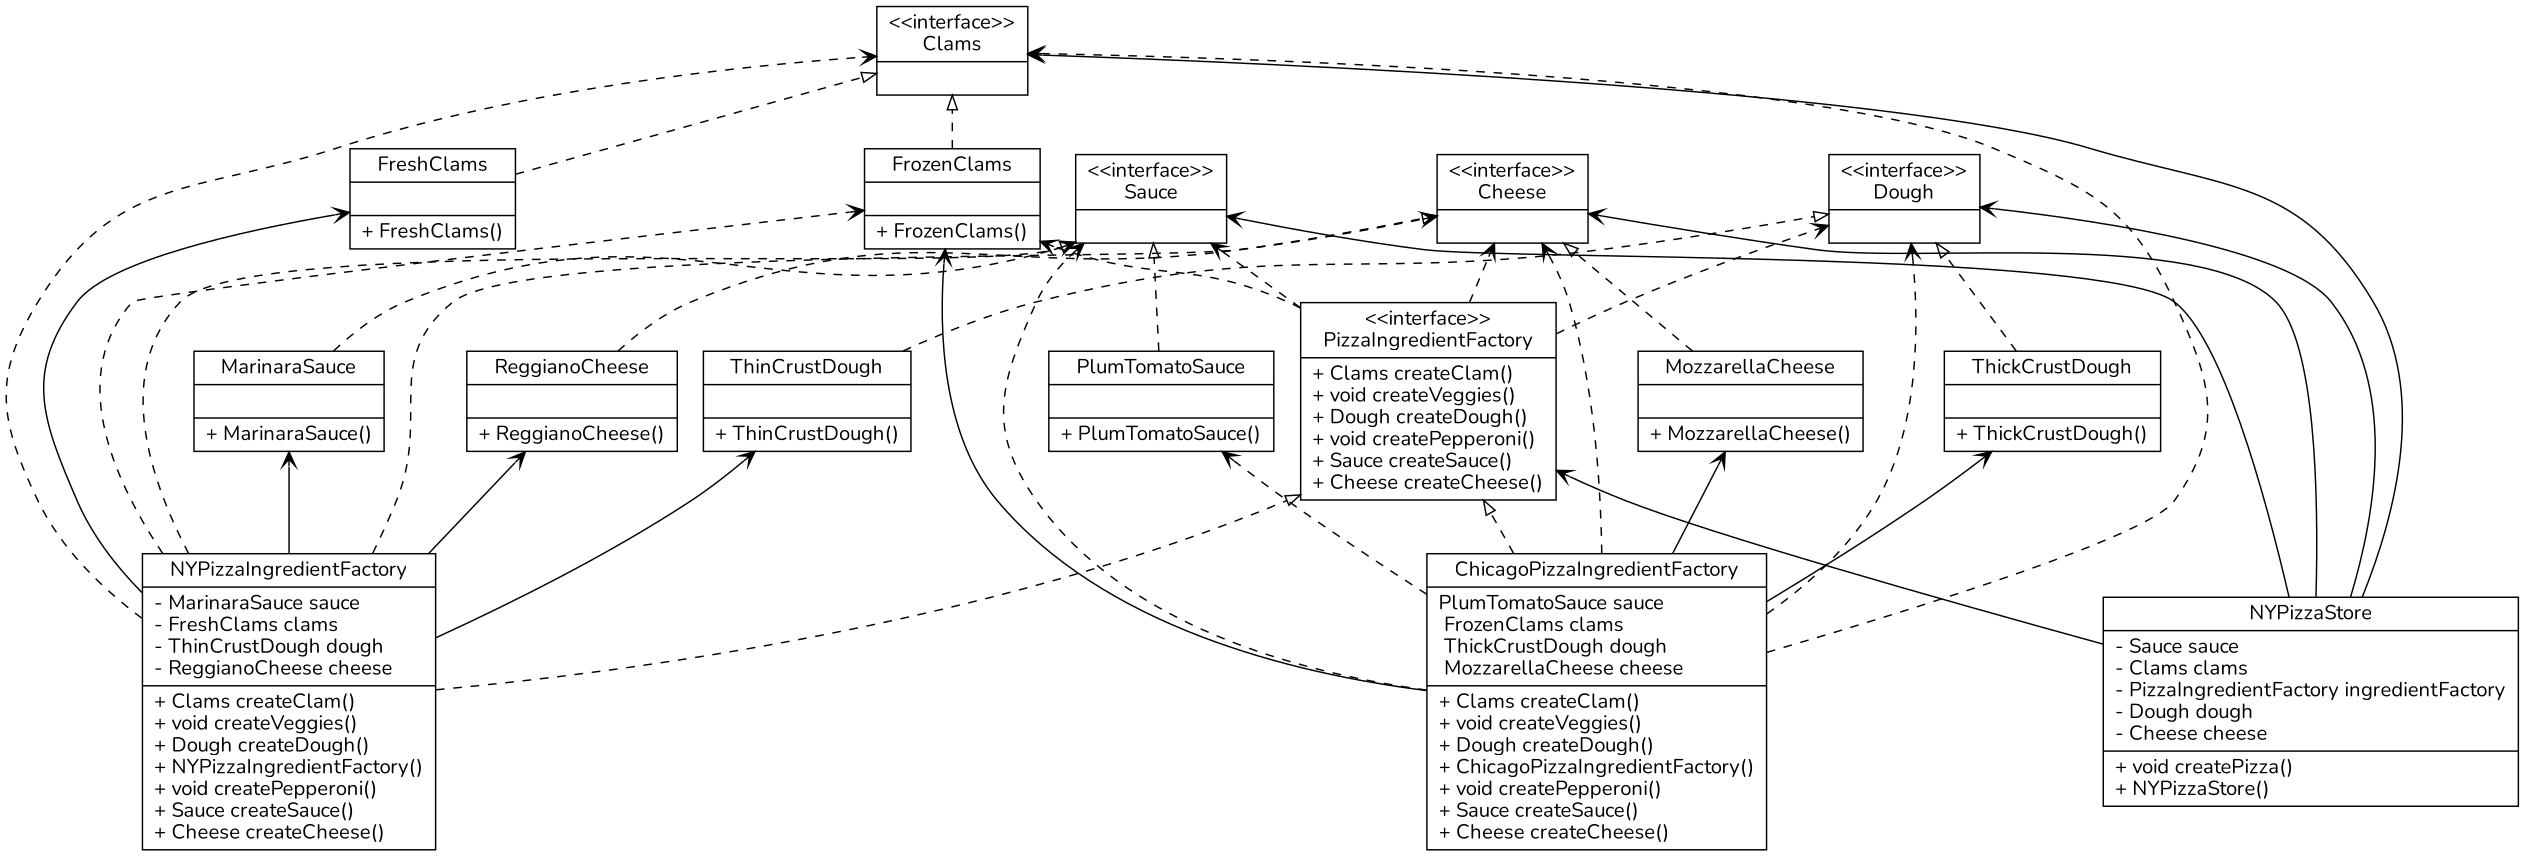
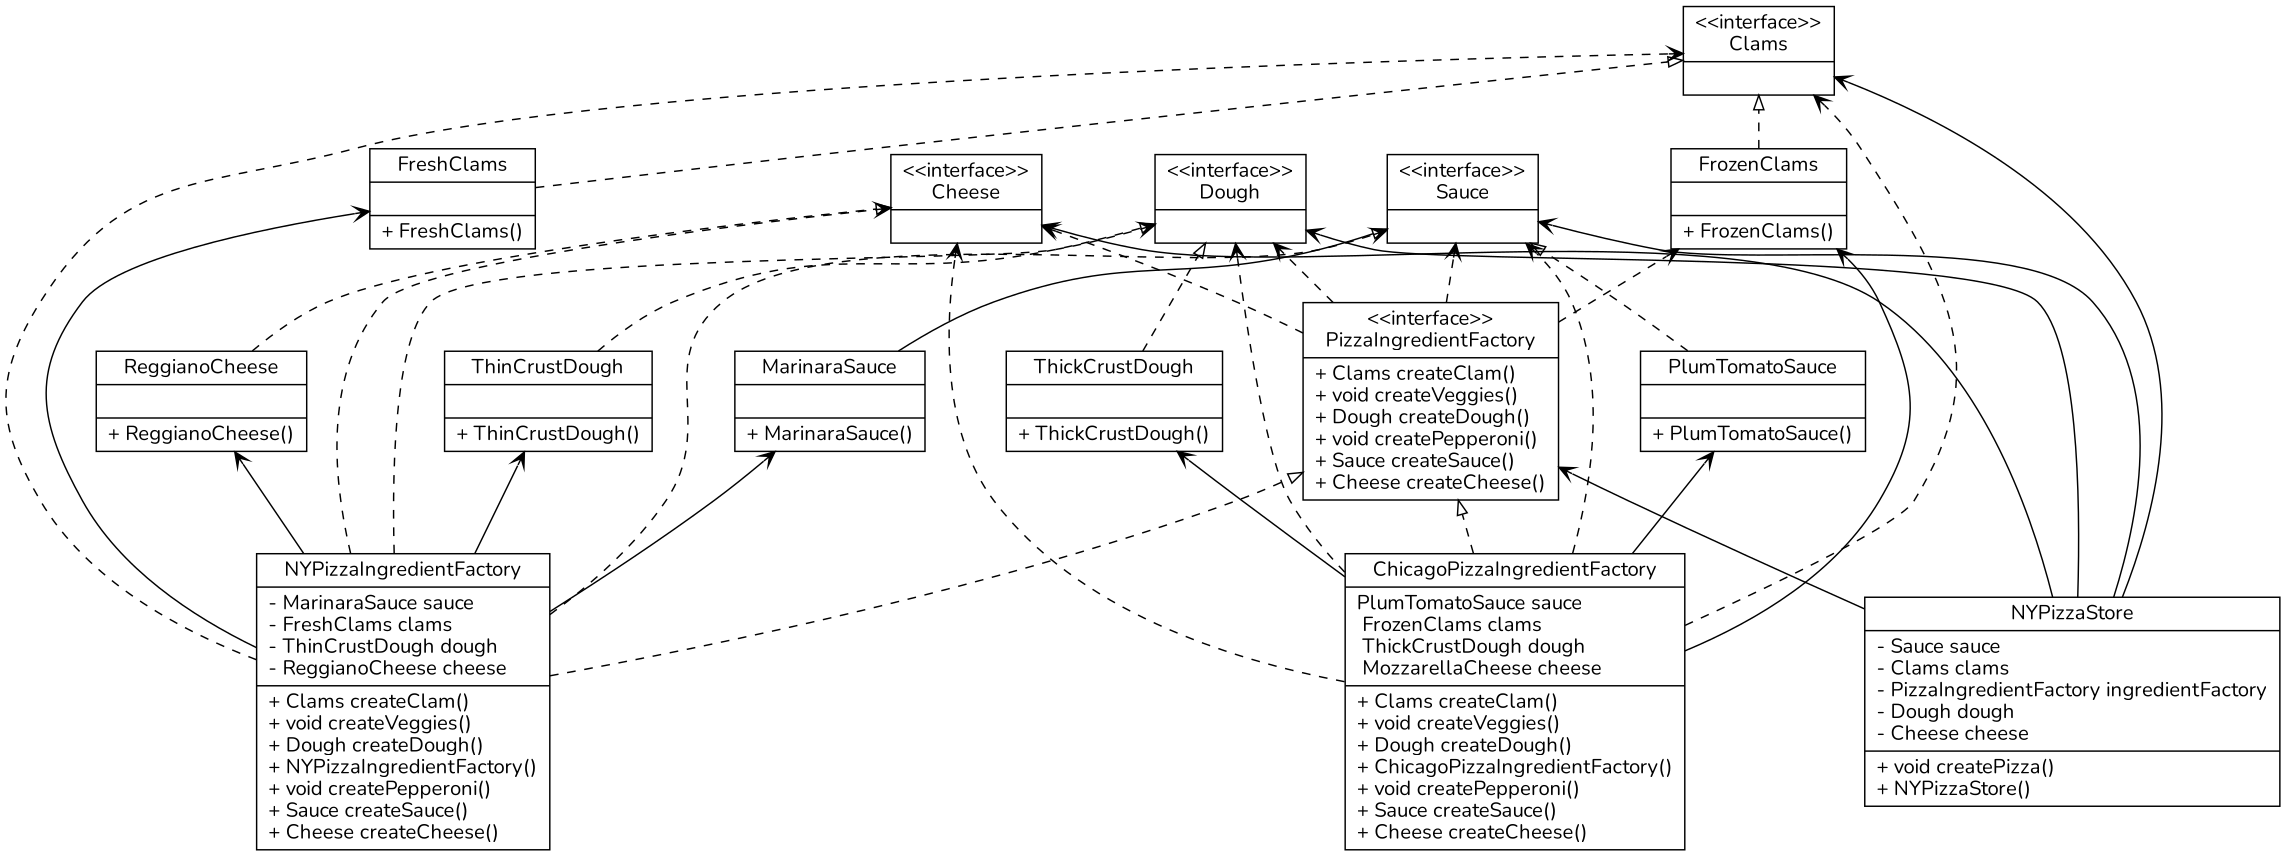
edge "NYPizzaIngredientFactory" -> "FrozenClams": now "NYPizzaIngredientFactory" -> "Dough"
edge "MarinaraSauce" -> "Sauce": style dashed -> solid
node "MozzarellaCheese": removed
edge "ChicagoPizzaIngredientFactory" -> "PlumTomatoSauce": style dashed -> solid
